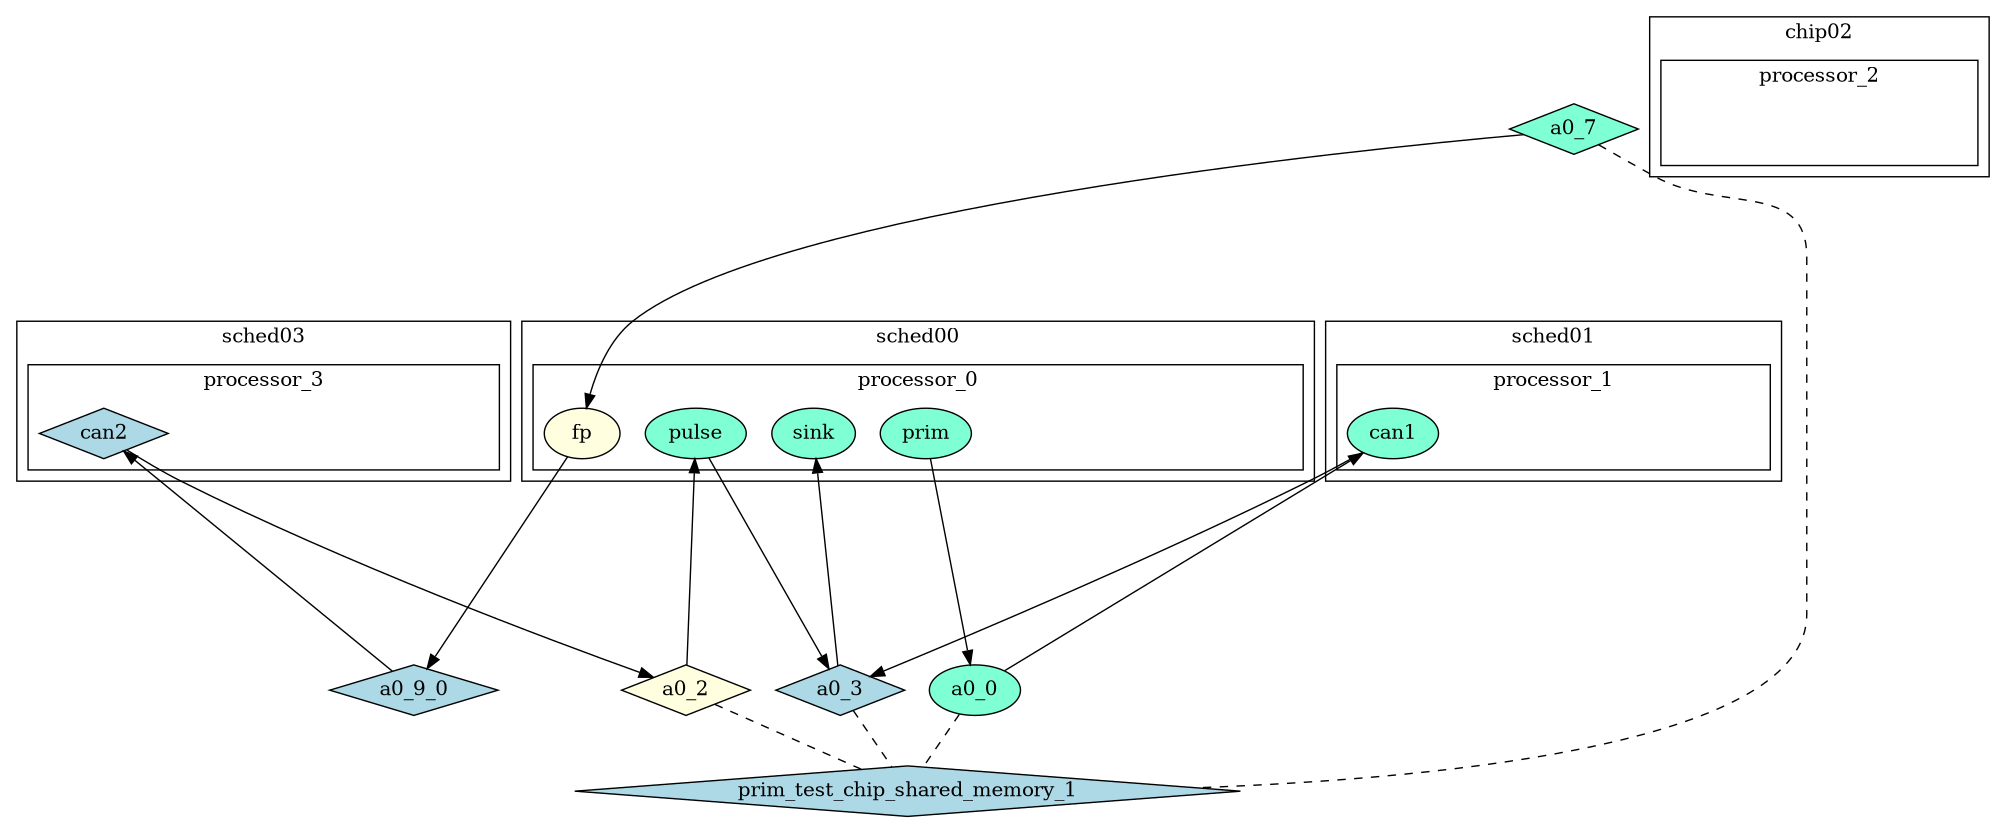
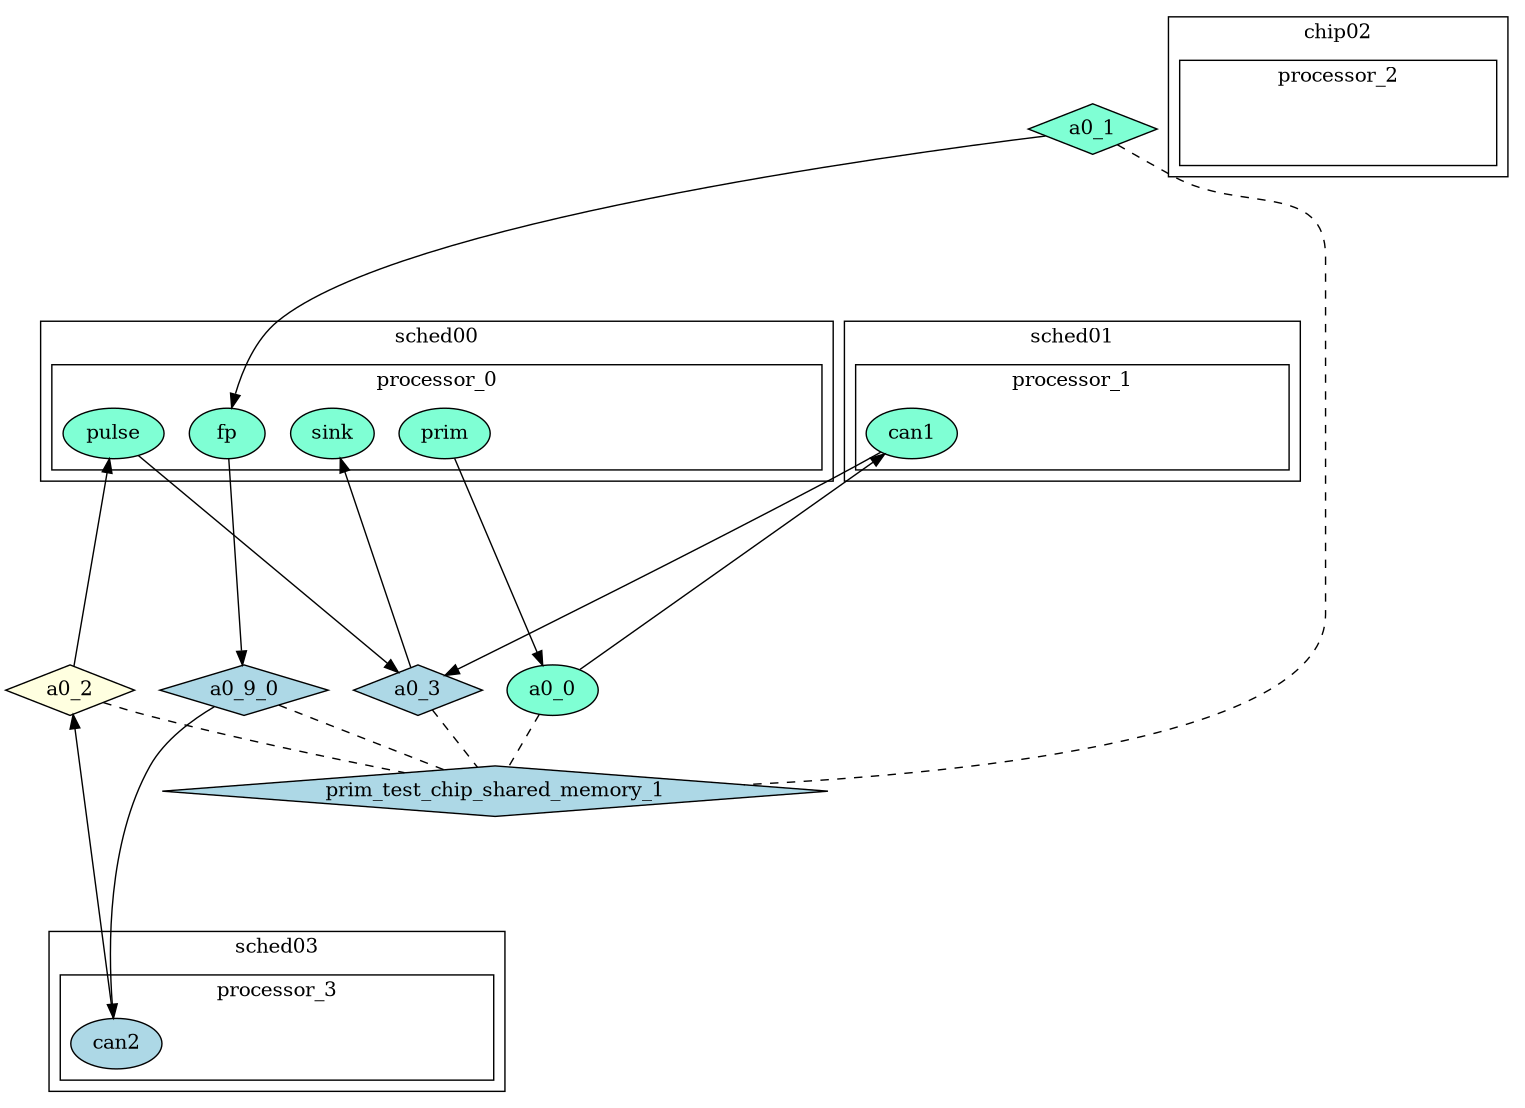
node "a0_7": label "a0_7" -> "a0_1"
node "can2": shape diamond -> ellipse
node "fp": fillcolor lightyellow -> aquamarine
edge "a0_9_0" -- "prim_test_chip_shared_memory_1": added
